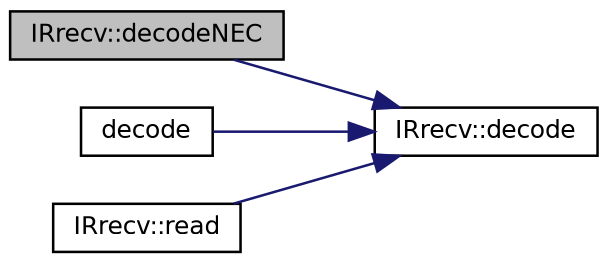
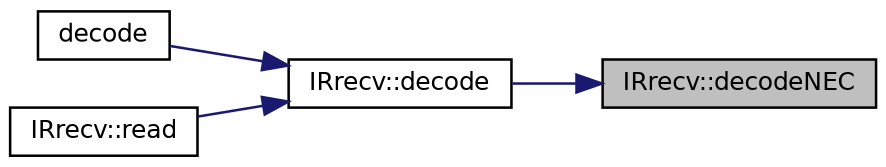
edge "IRrecv::decodeNEC" -> "IRrecv::decode": reversed
